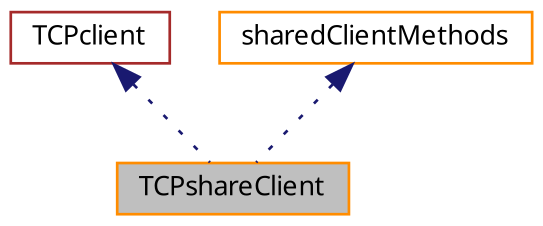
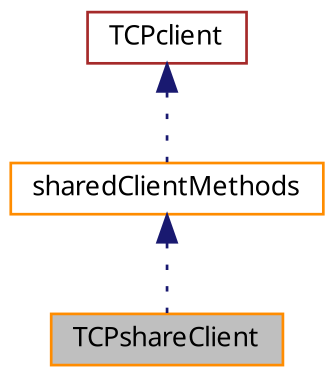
edge "TCPshareClient" -> "TCPclient": now "sharedClientMethods" -> "TCPclient"
